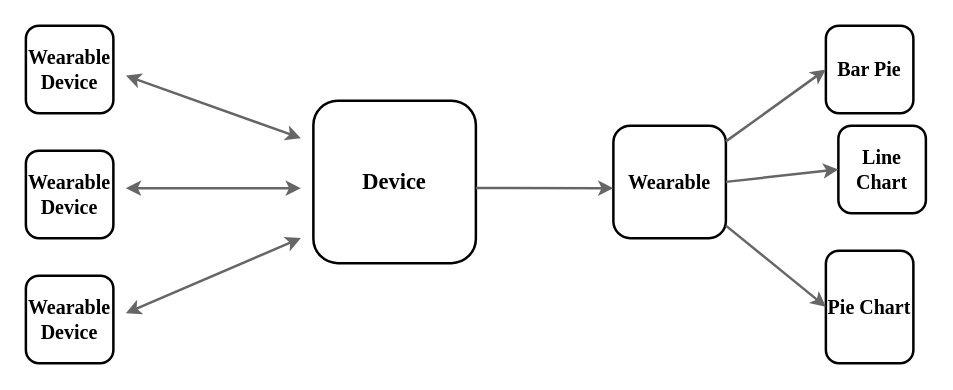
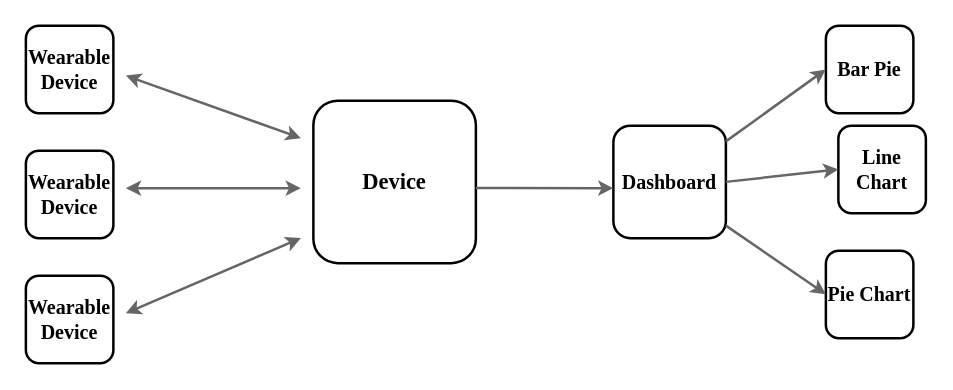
node "Wearable": label "Wearable" -> "Dashboard"
node "Pie Chart": size 88x113 -> 88x88
